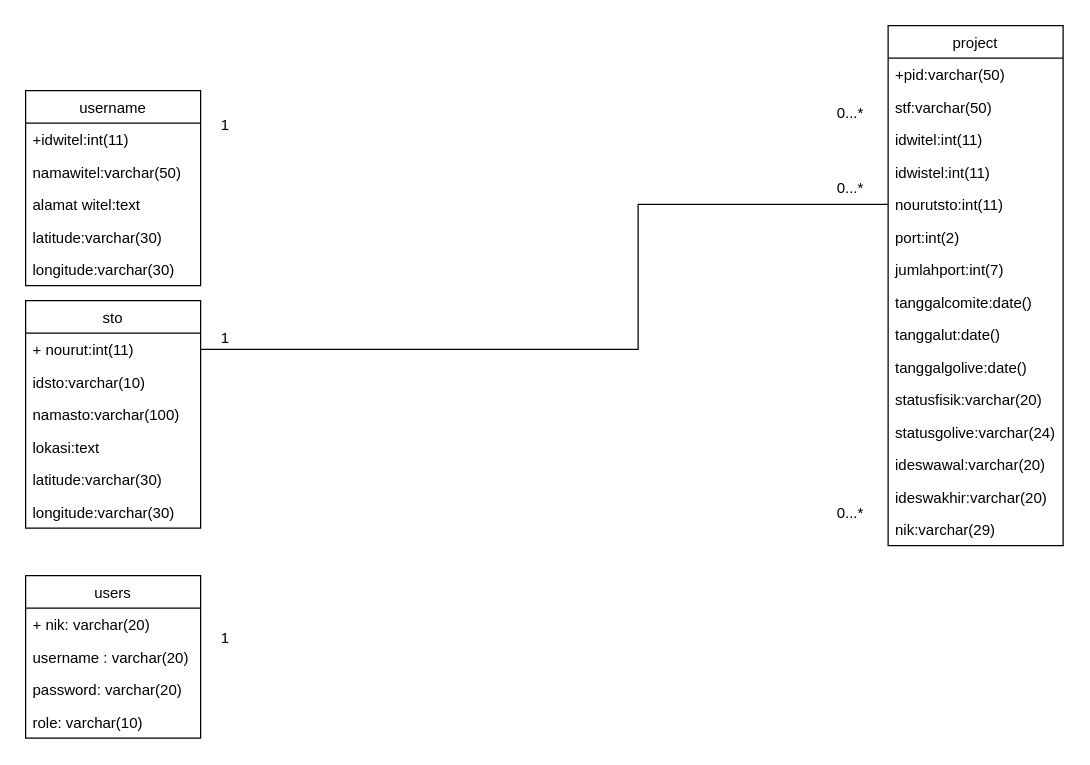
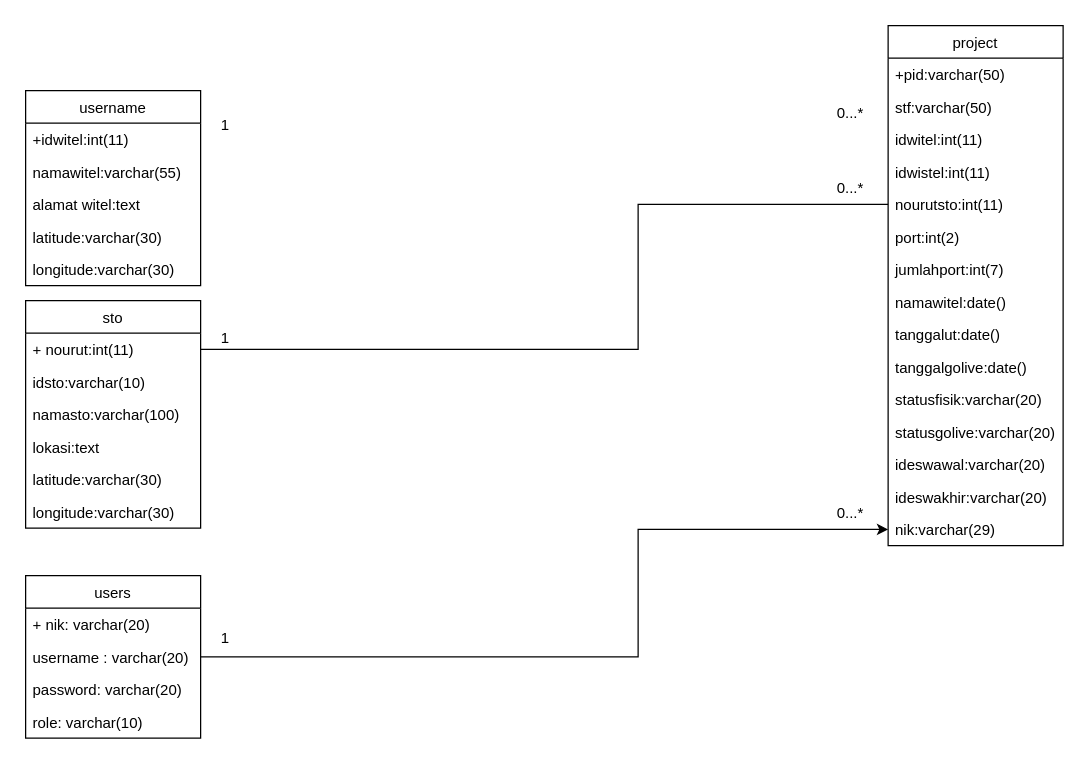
node "namawitel:varchar(50)": label "namawitel:varchar(50)" -> "namawitel:varchar(55)"
node "tanggalcomite:date()": label "tanggalcomite:date()" -> "namawitel:date()"
node "statusgolive:varchar(24)": label "statusgolive:varchar(24)" -> "statusgolive:varchar(20)"
edge "username : varchar(20)" -> "nik:varchar(29)": added
